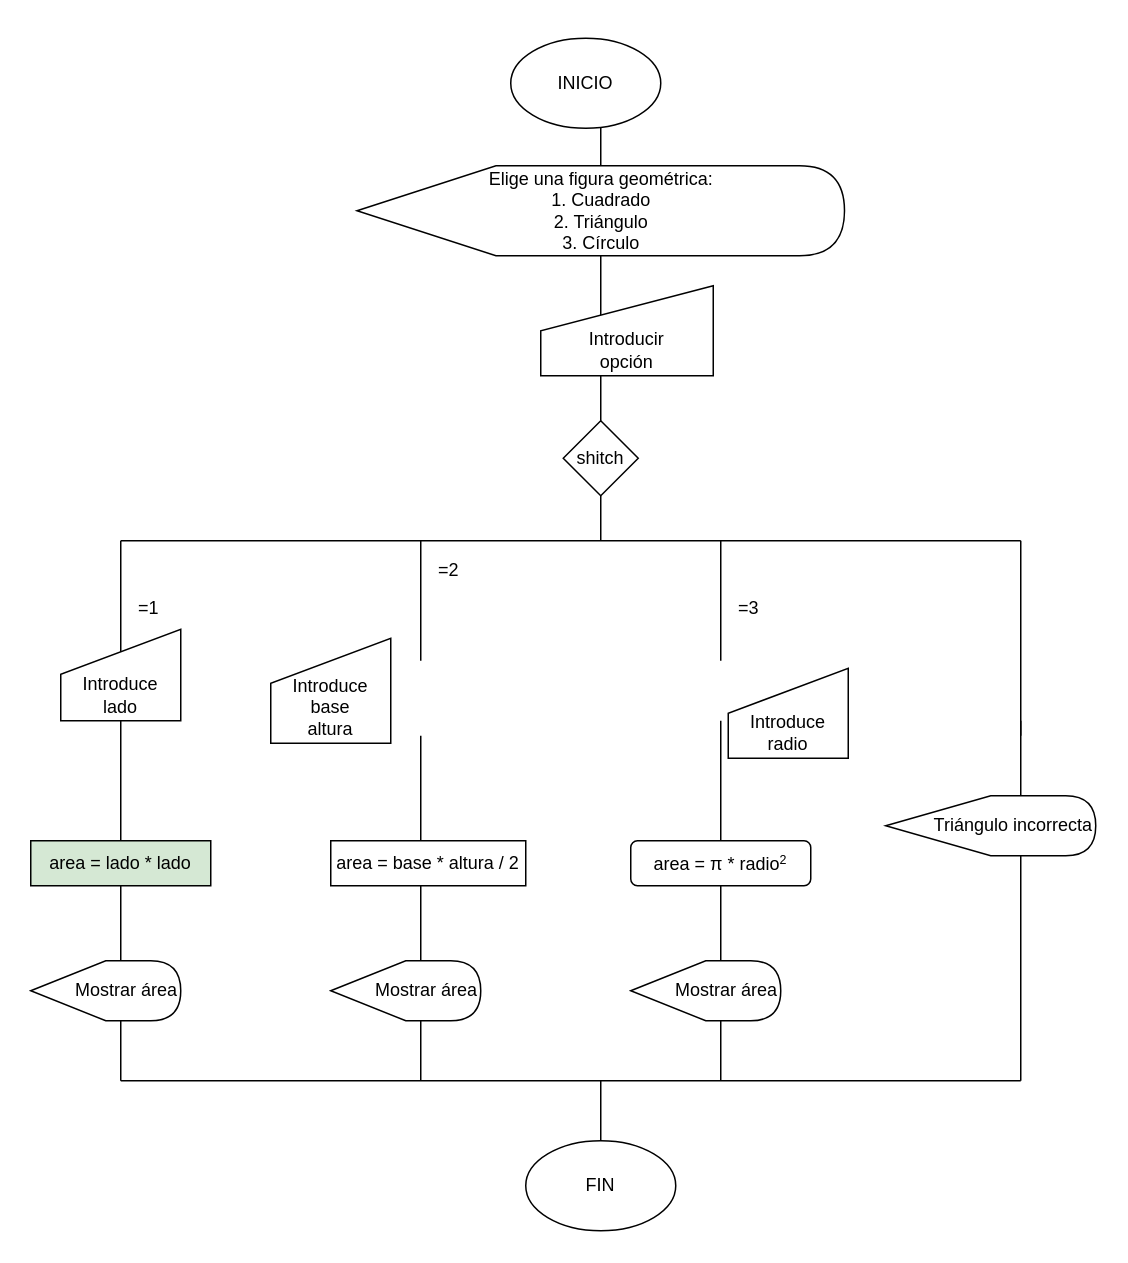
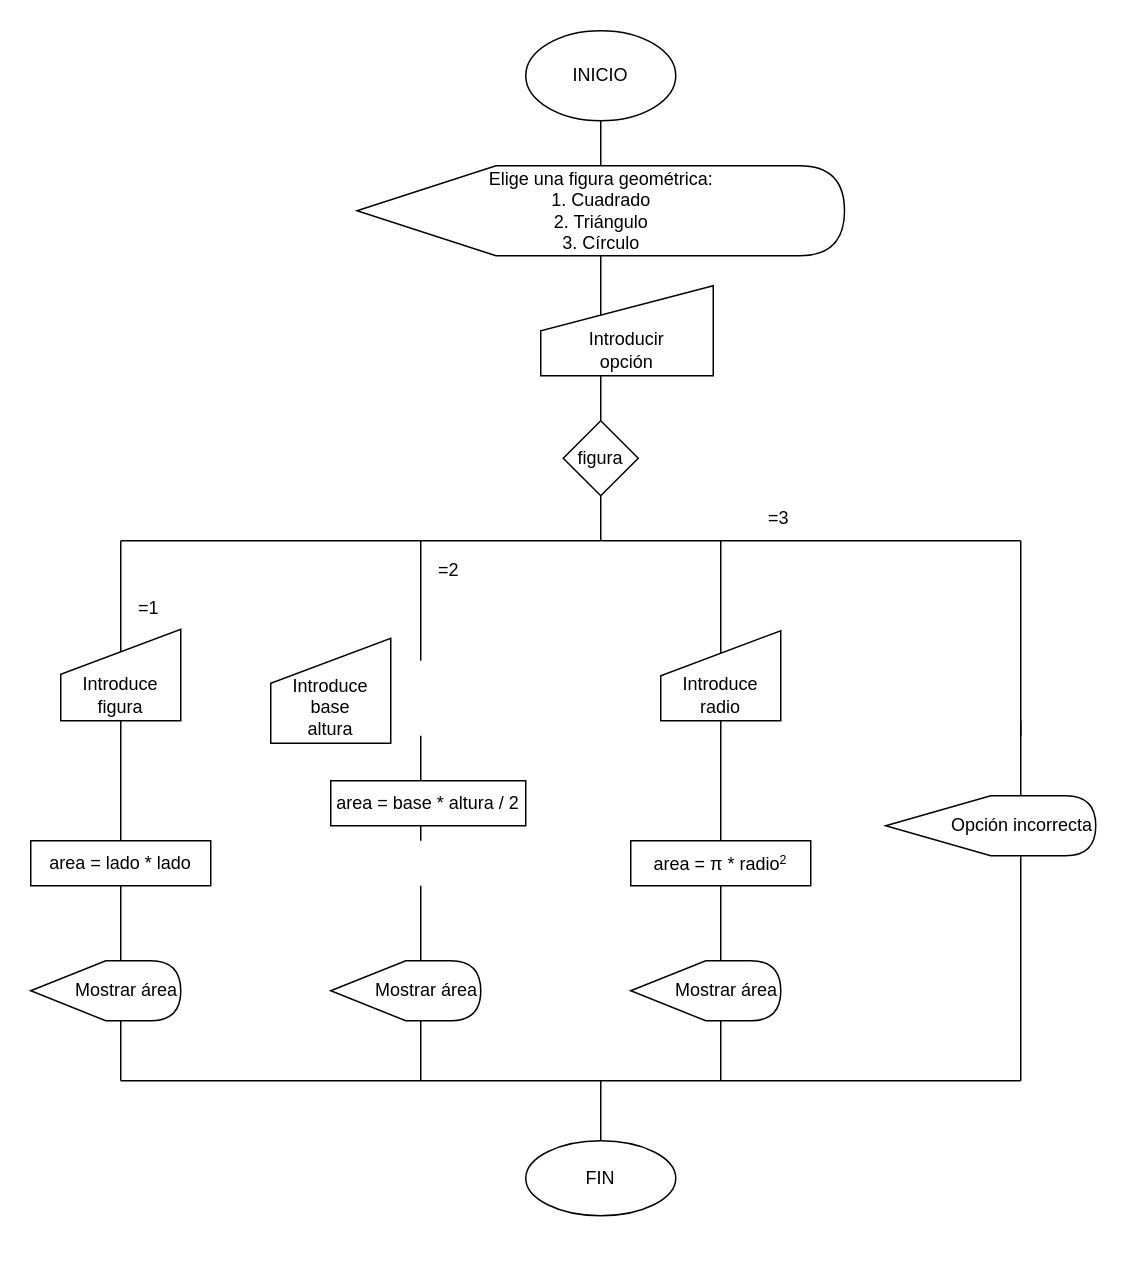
node "INICIO": moved (586, 83) -> (601, 76)
node "shitch": label "shitch" -> "figura"
node "=3": moved (781, 608) -> (811, 518)
node "Introduce lado": label "Introduce lado" -> "Introduce figura"
node "Introduce radio": moved (788, 713) -> (721, 676)
node "Triángulo incorrecta": label "Triángulo incorrecta" -> "Opción incorrecta"
node "area = lado * lado": fillcolor #d5e8d4 -> #ffffff
node "area = base * altura / 2": moved (428, 863) -> (428, 803)
node "area = π * radio2": shape rounded rectangle -> rectangle
node "FIN": size 150x90 -> 150x75
